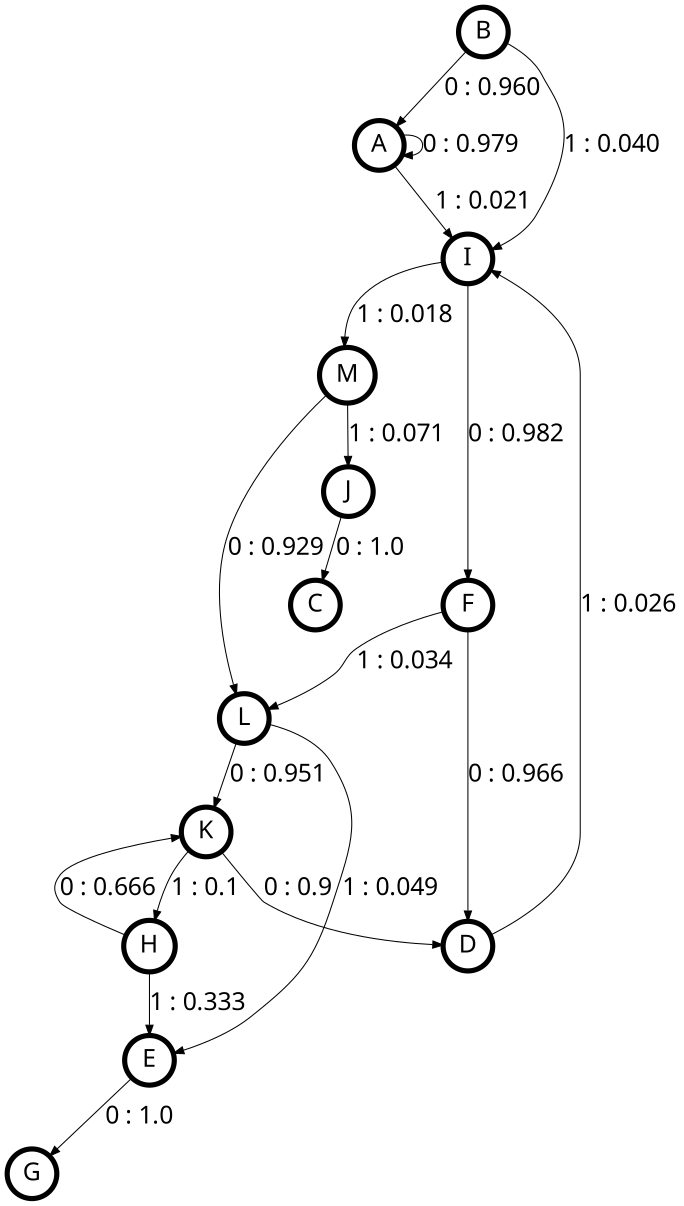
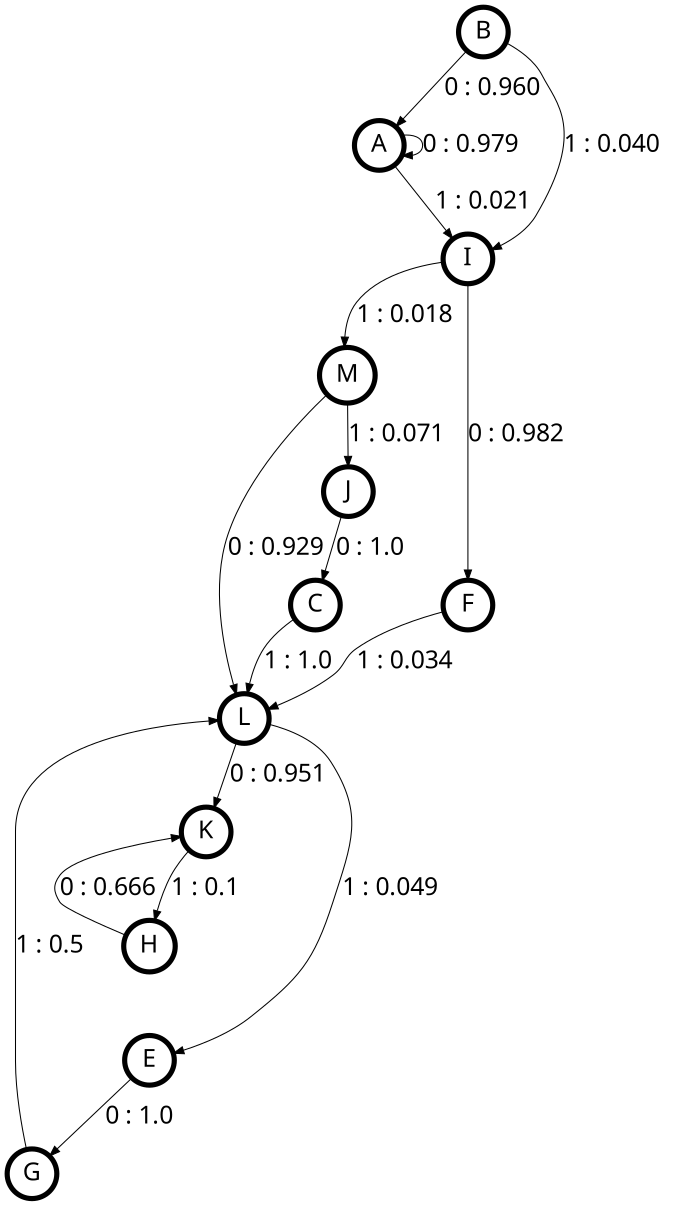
edge "C" -> "L": added, label "1 : 1.0"
edge "G" -> "L": added, label "1 : 0.5"
node "D": removed
edge "H" -> "E": removed, label "1 : 0.333"
